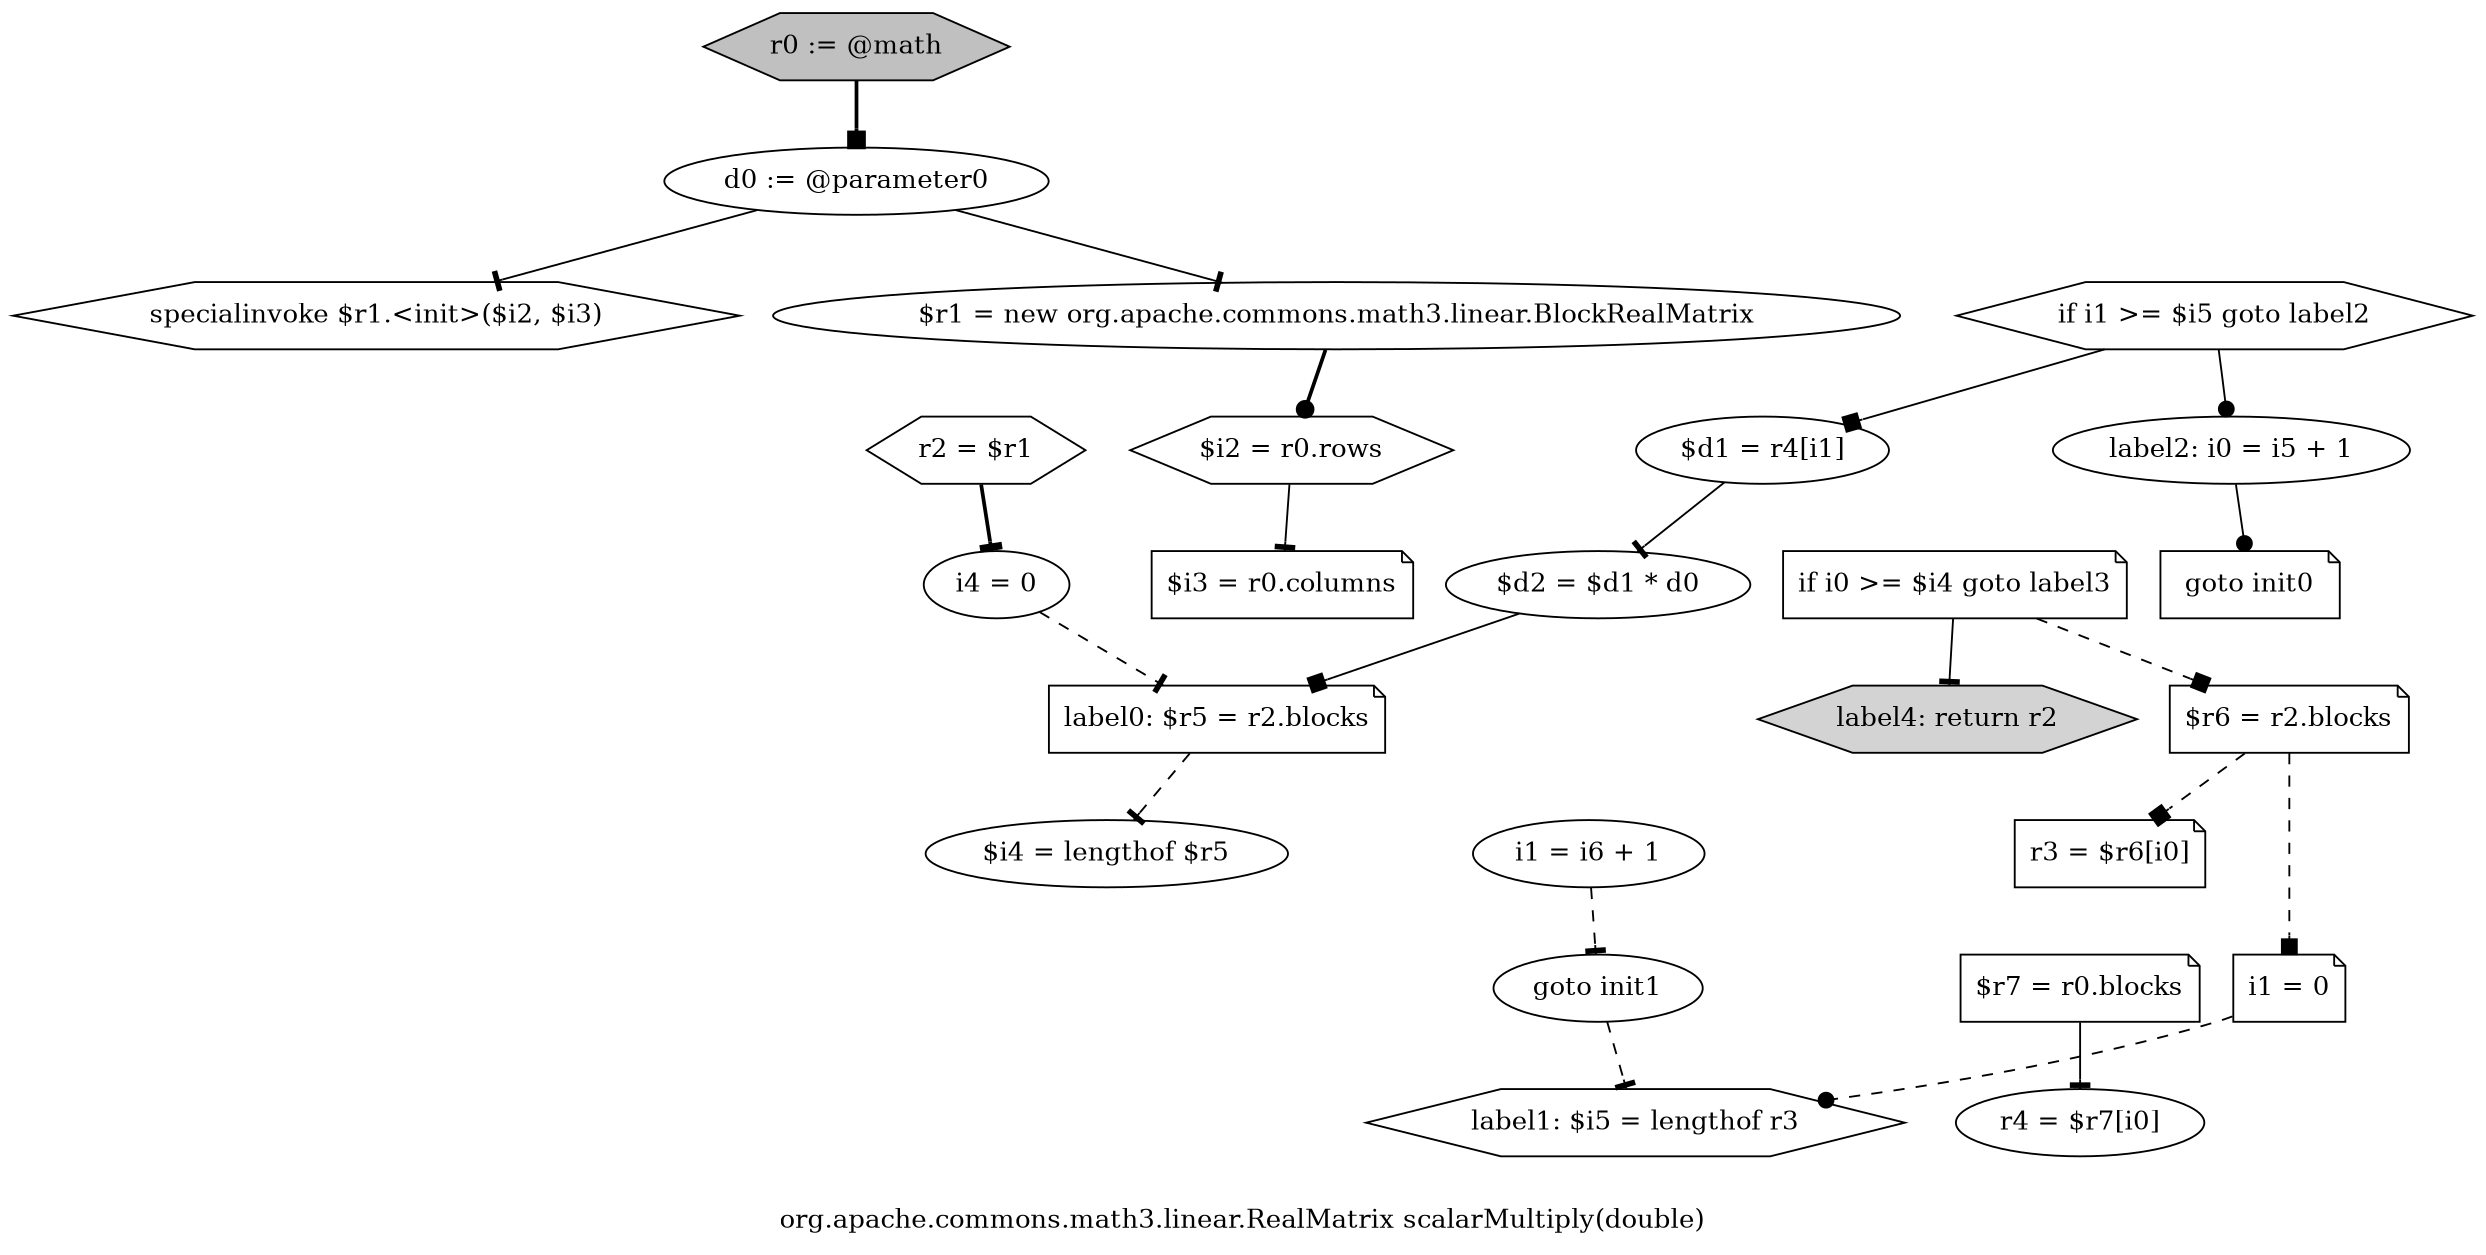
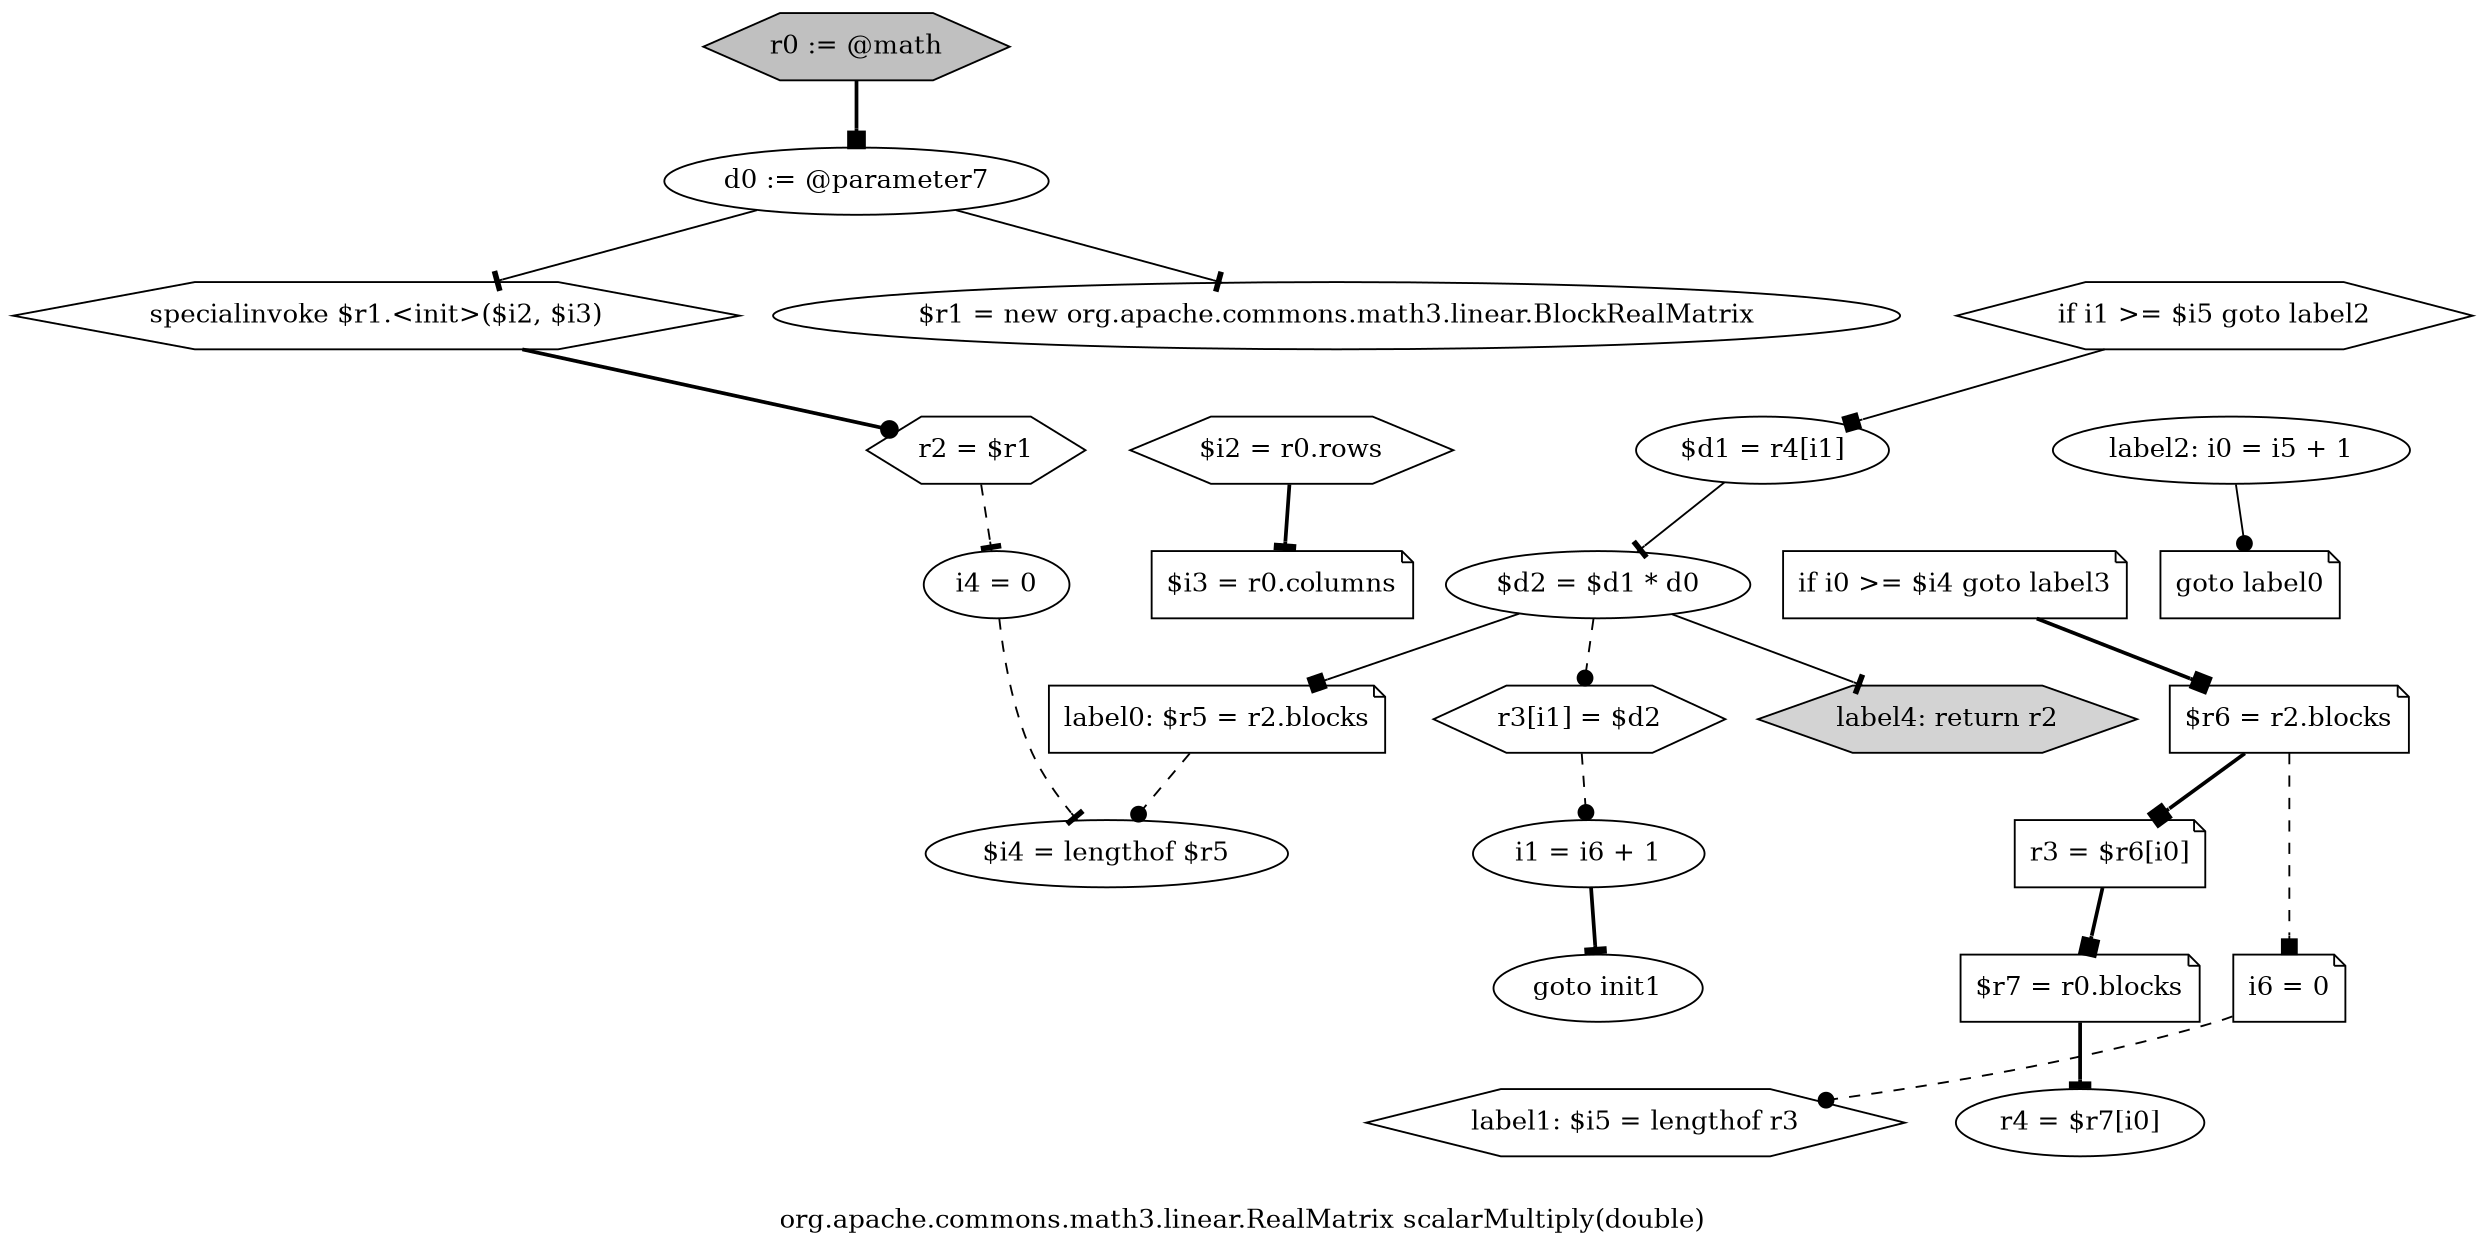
node "d0 := @parameter0": label "d0 := @parameter0" -> "d0 := @parameter7"
edge "$r1 = new org.apache.commons.math3.linear.BlockRealMatrix" -> "$i2 = r0.rows": removed
edge "if i1 >= $i5 goto label2" -> "label2: i0 = i5 + 1": removed
edge "specialinvoke $r1.<init>($i2, $i3)" -> "r2 = $r1": added
edge "r2 = $r1" -> "i4 = 0": style bold -> dashed
edge "$i2 = r0.rows" -> "$i3 = r0.columns": style solid -> bold
node "goto init0": label "goto init0" -> "goto label0"
edge "i4 = 0" -> "label0: $r5 = r2.blocks": now "i4 = 0" -> "$i4 = lengthof $r5"
edge "if i0 >= $i4 goto label3" -> "label4: return r2": now "$d2 = $d1 * d0" -> "label4: return r2"
edge "if i0 >= $i4 goto label3" -> "$r6 = r2.blocks": style dashed -> bold
node "r3[i1] = $d2": added
edge "$r6 = r2.blocks" -> "r3 = $r6[i0]": style dashed -> bold
edge "label0: $r5 = r2.blocks" -> "$i4 = lengthof $r5": arrowhead tee -> dot
edge "r3 = $r6[i0]" -> "$r7 = r0.blocks": added
edge "i1 = i6 + 1" -> "goto init1": style dashed -> bold
node "i1 = 0": label "i1 = 0" -> "i6 = 0"
edge "$r7 = r0.blocks" -> "r4 = $r7[i0]": style solid -> bold
edge "goto init1" -> "label1: $i5 = lengthof r3": removed
